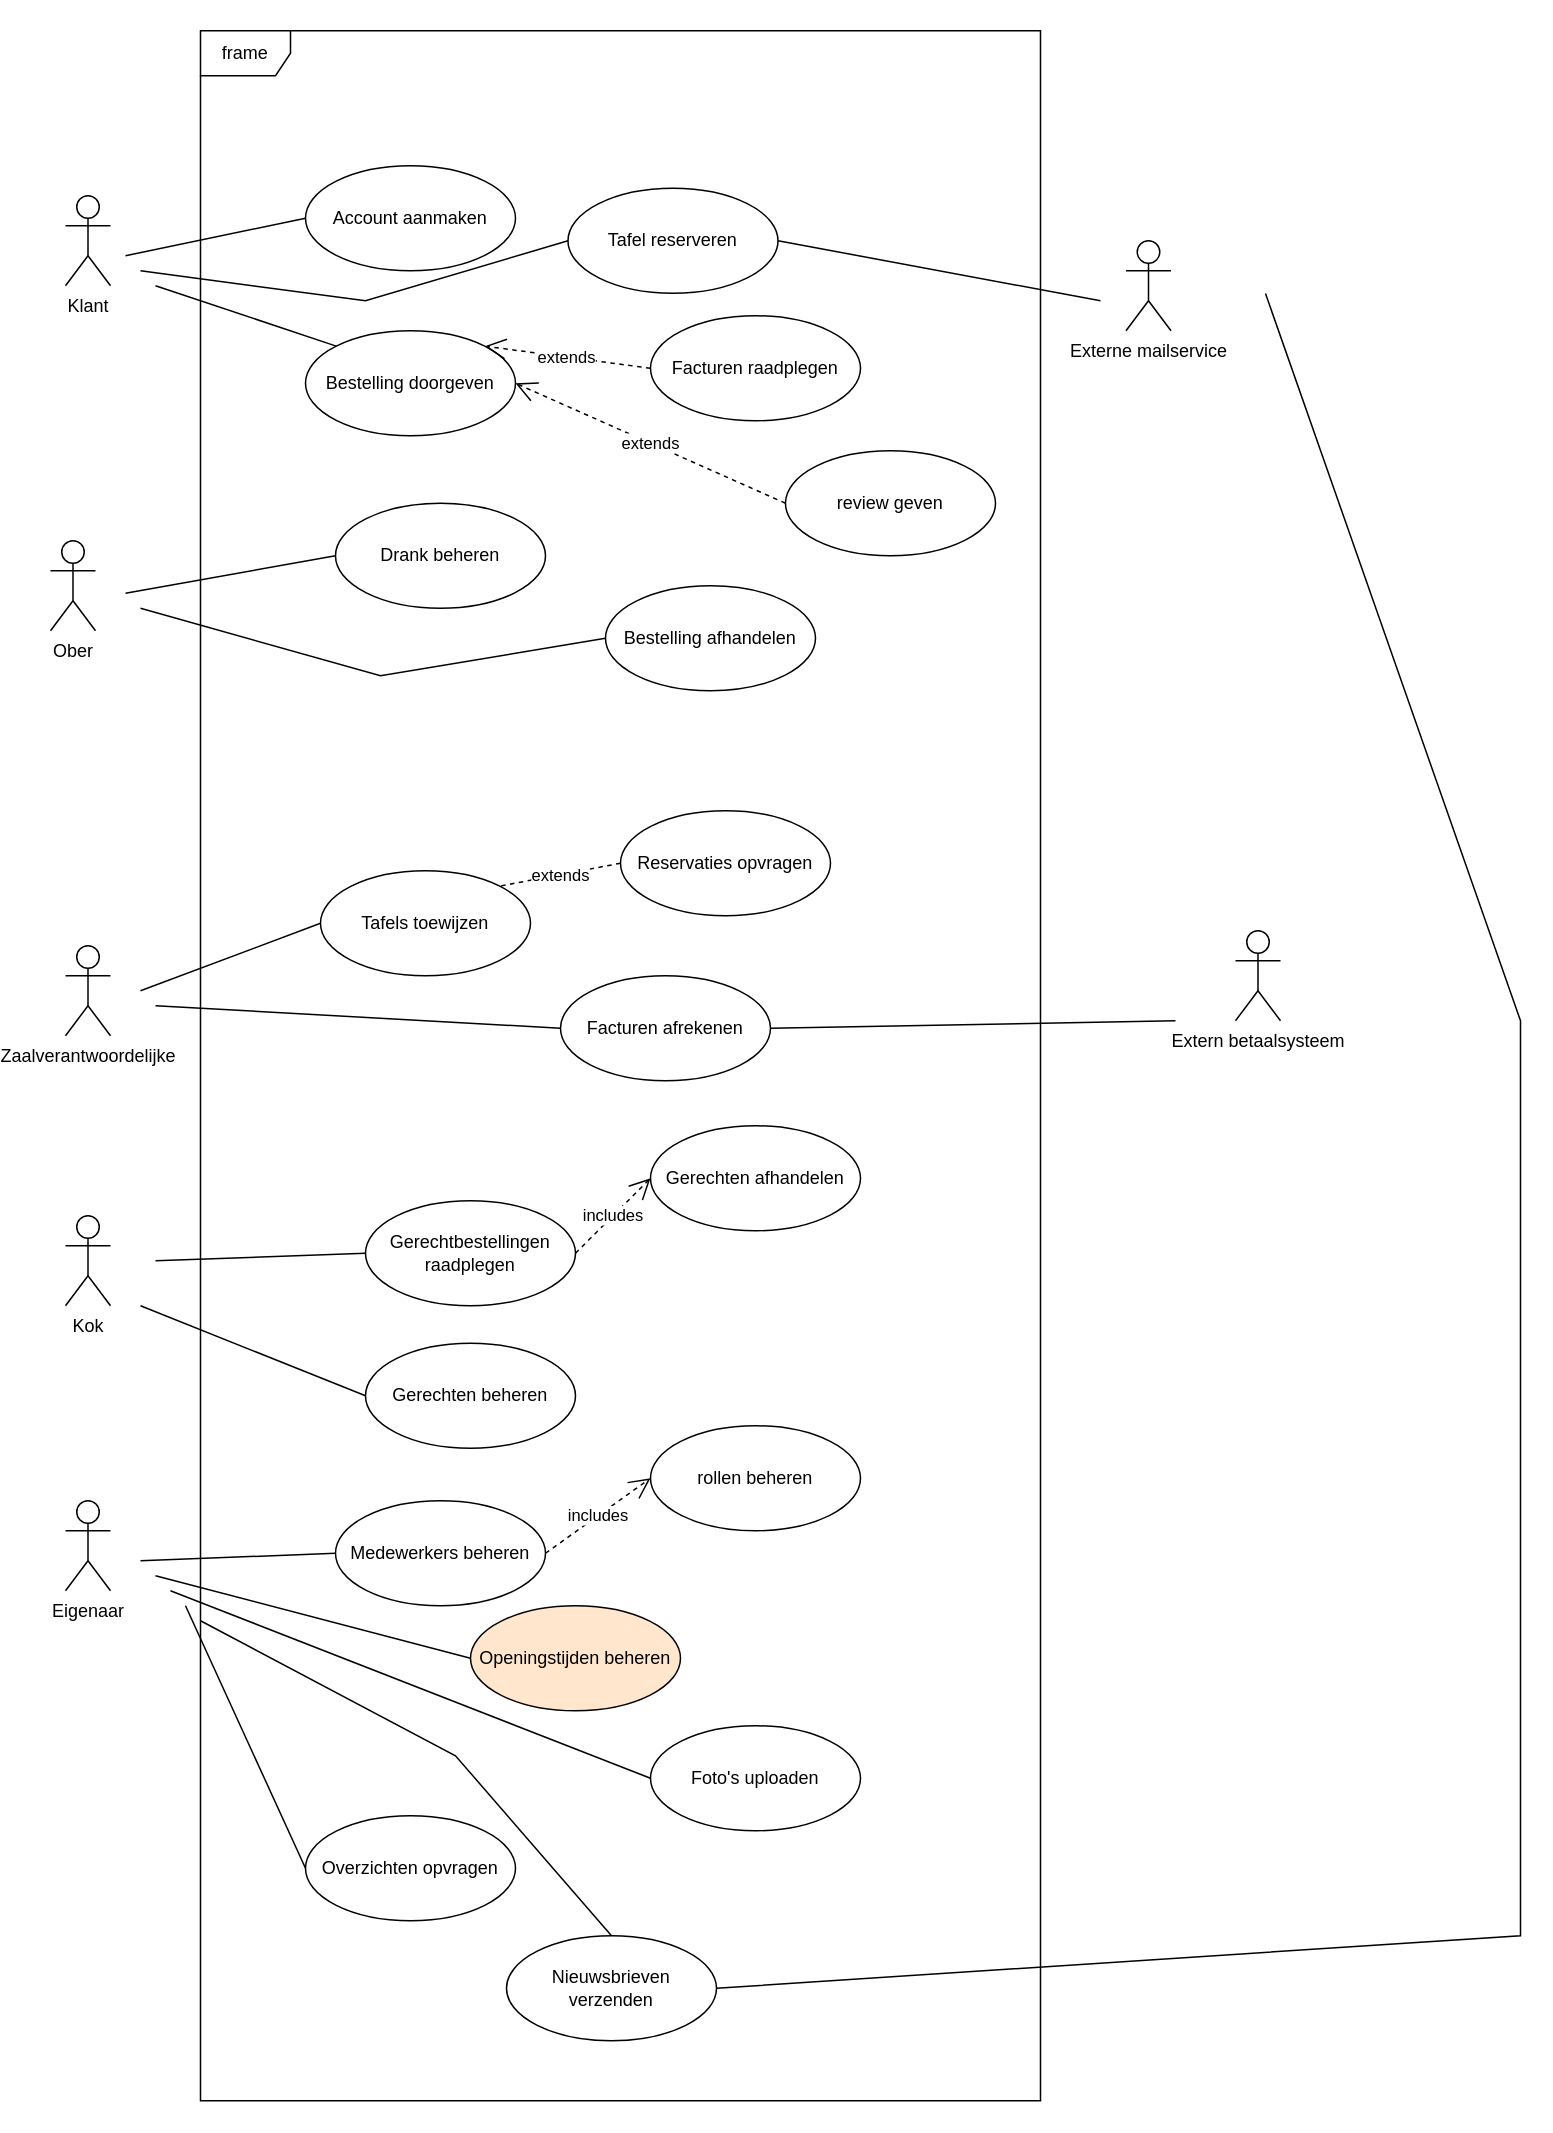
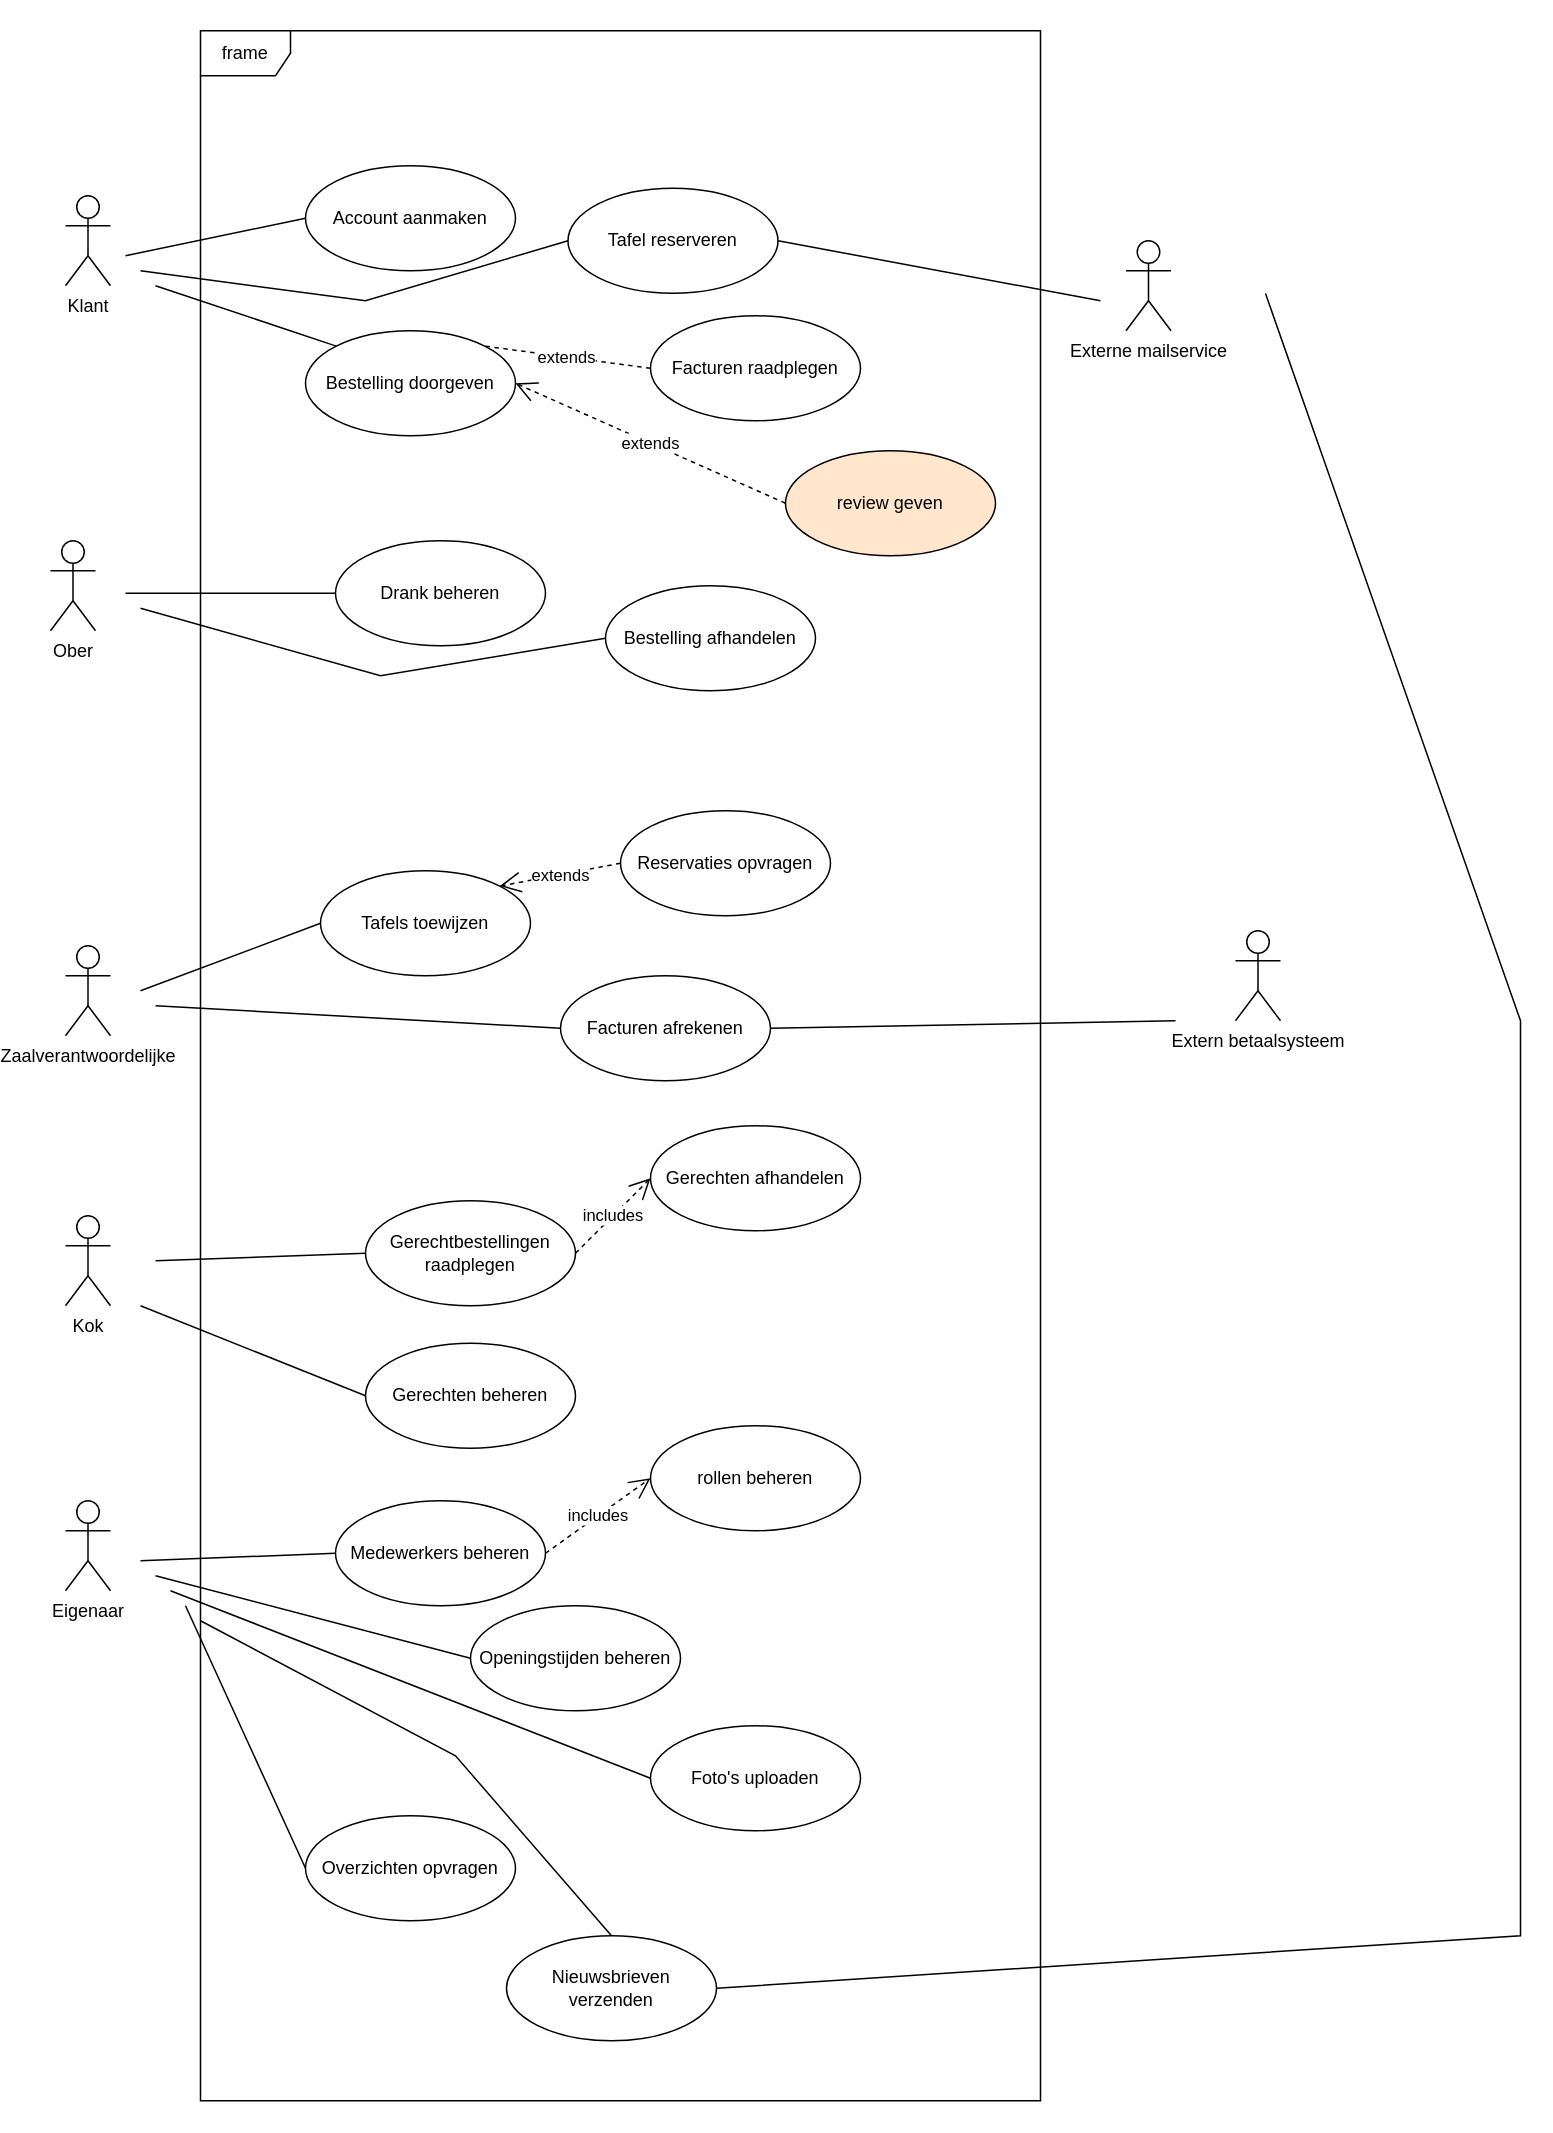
edge "Facturen raadplegen" -> "Bestelling doorgeven": arrowhead open -> none
node "review geven": fillcolor #ffffff -> #ffe6cc
node "Drank beheren": moved (440, 556) -> (440, 593)
edge "Reservaties opvragen" -- "Tafels toewijzen": arrowhead none -> open
node "Openingstijden beheren": fillcolor #ffe6cc -> #ffffff
